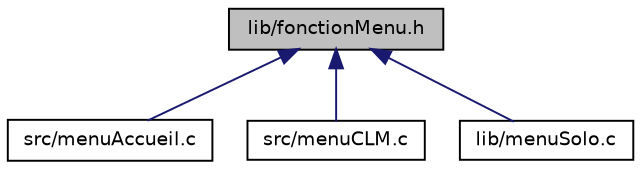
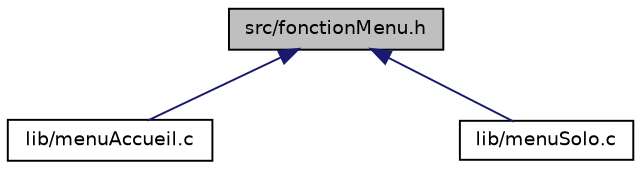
node "lib/fonctionMenu.h": label "lib/fonctionMenu.h" -> "src/fonctionMenu.h"
node "src/menuAccueil.c": label "src/menuAccueil.c" -> "lib/menuAccueil.c"
node "src/menuCLM.c": removed
